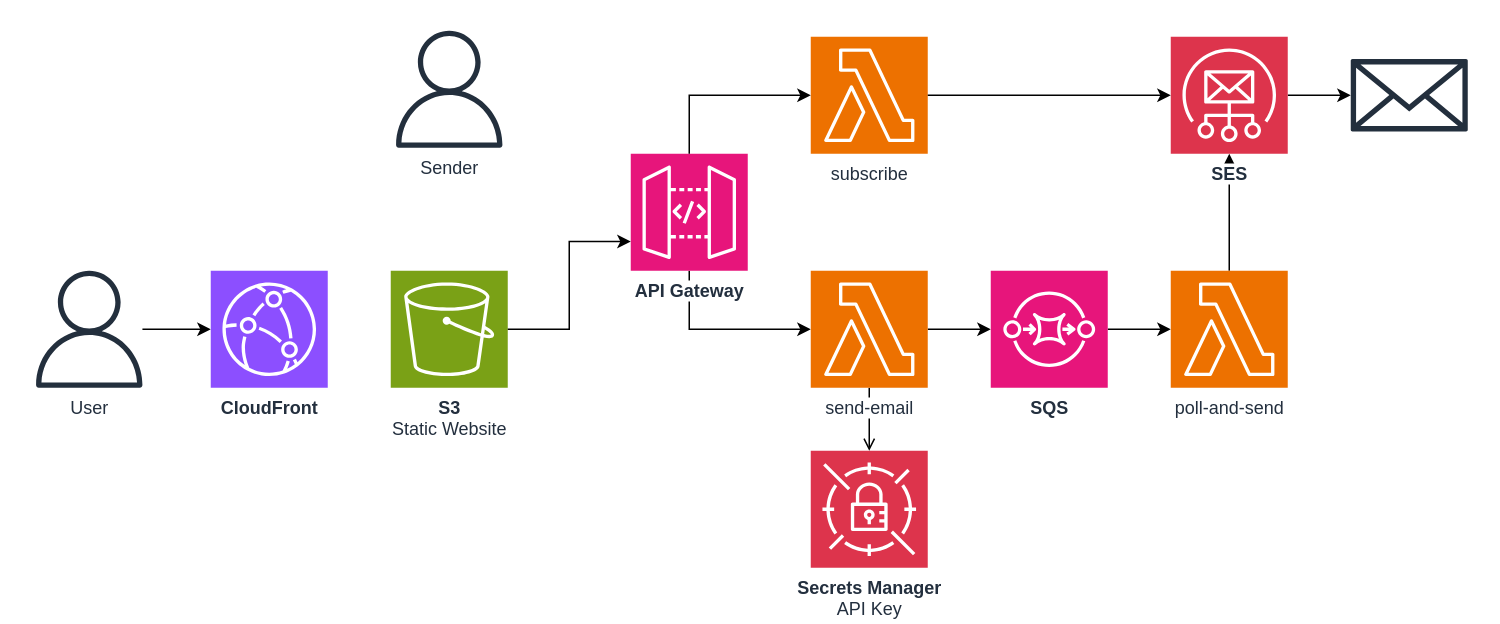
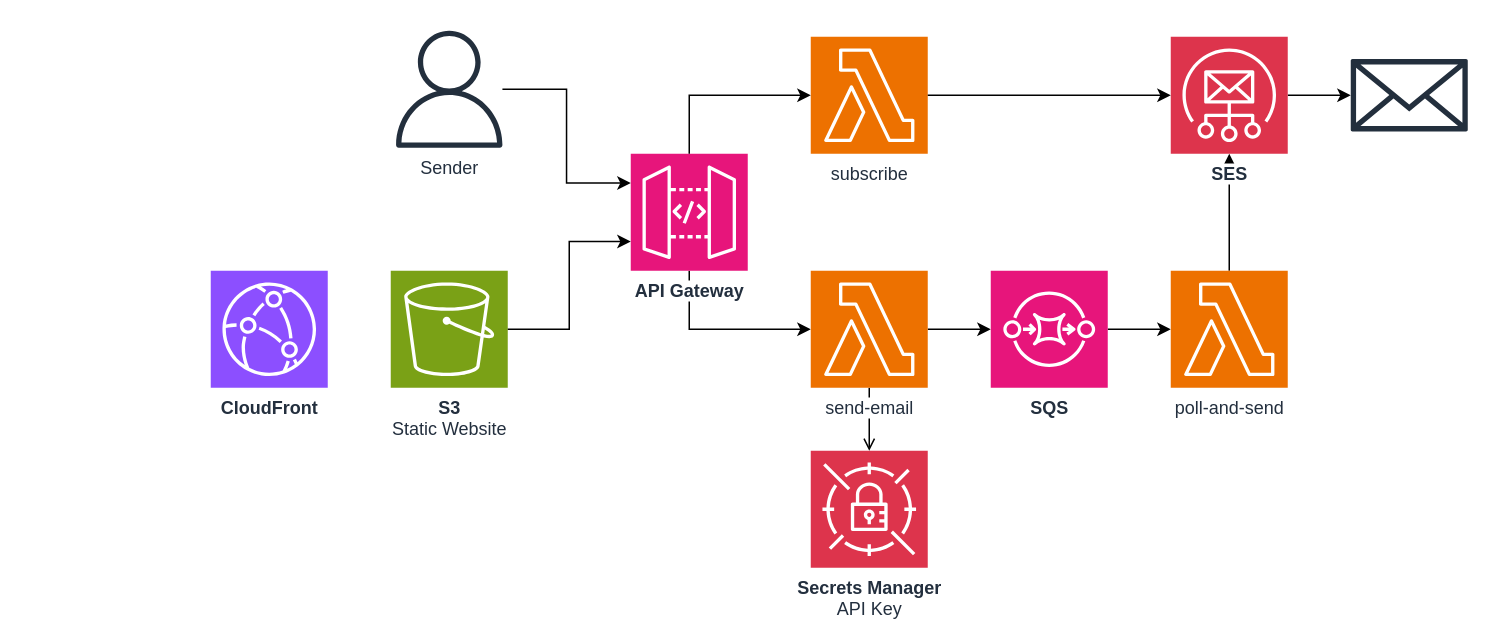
edge "Sender" -> "API Gateway": added
node "User": removed
edge "User" -> "CloudFront": removed
